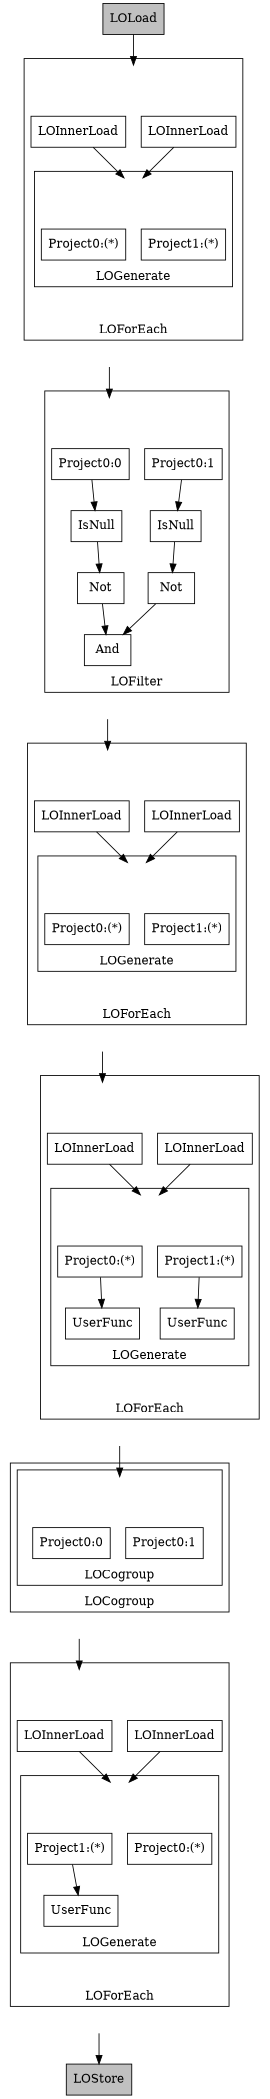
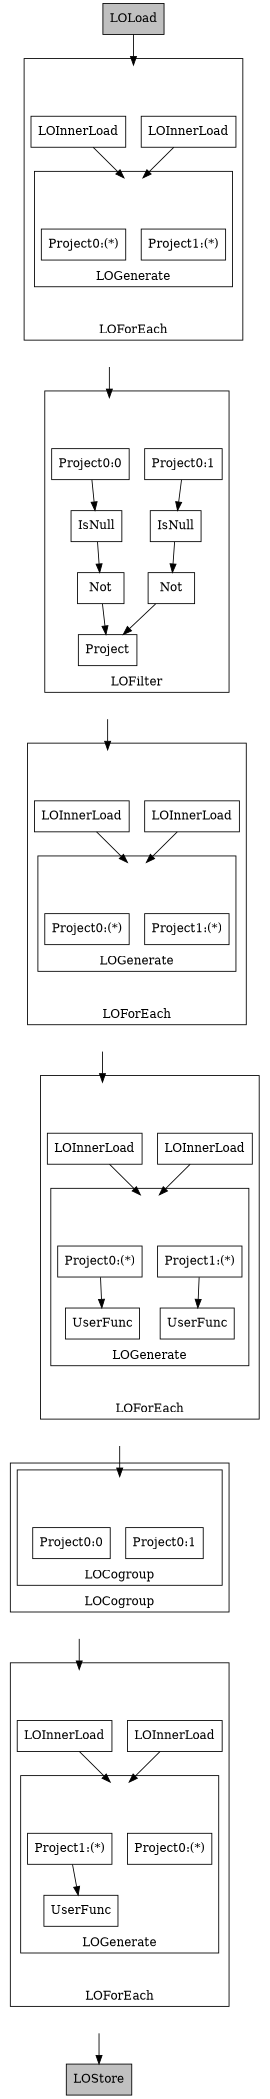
node "And": label "And" -> "Project"
